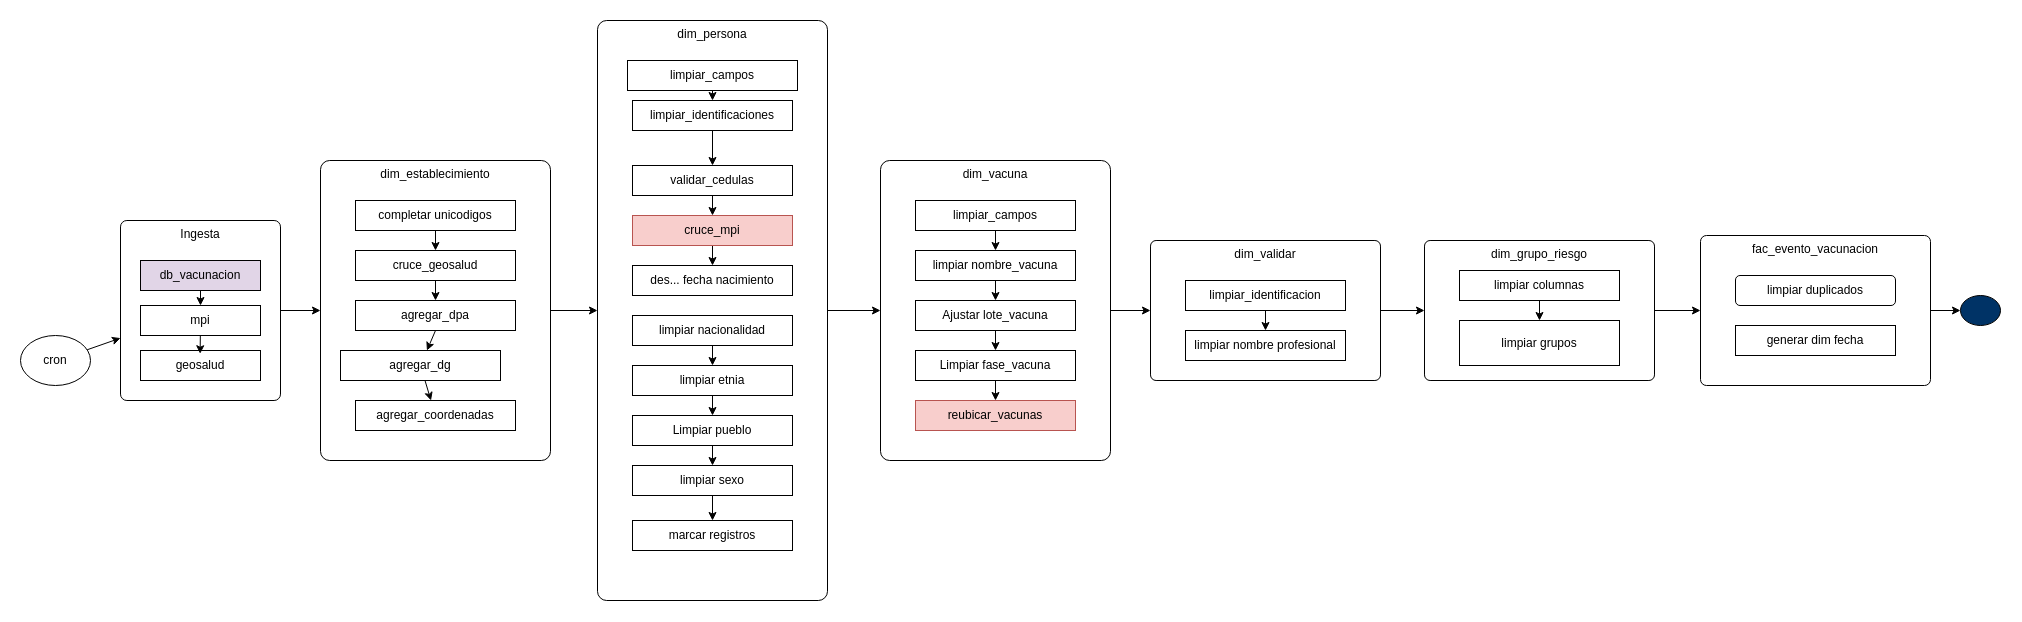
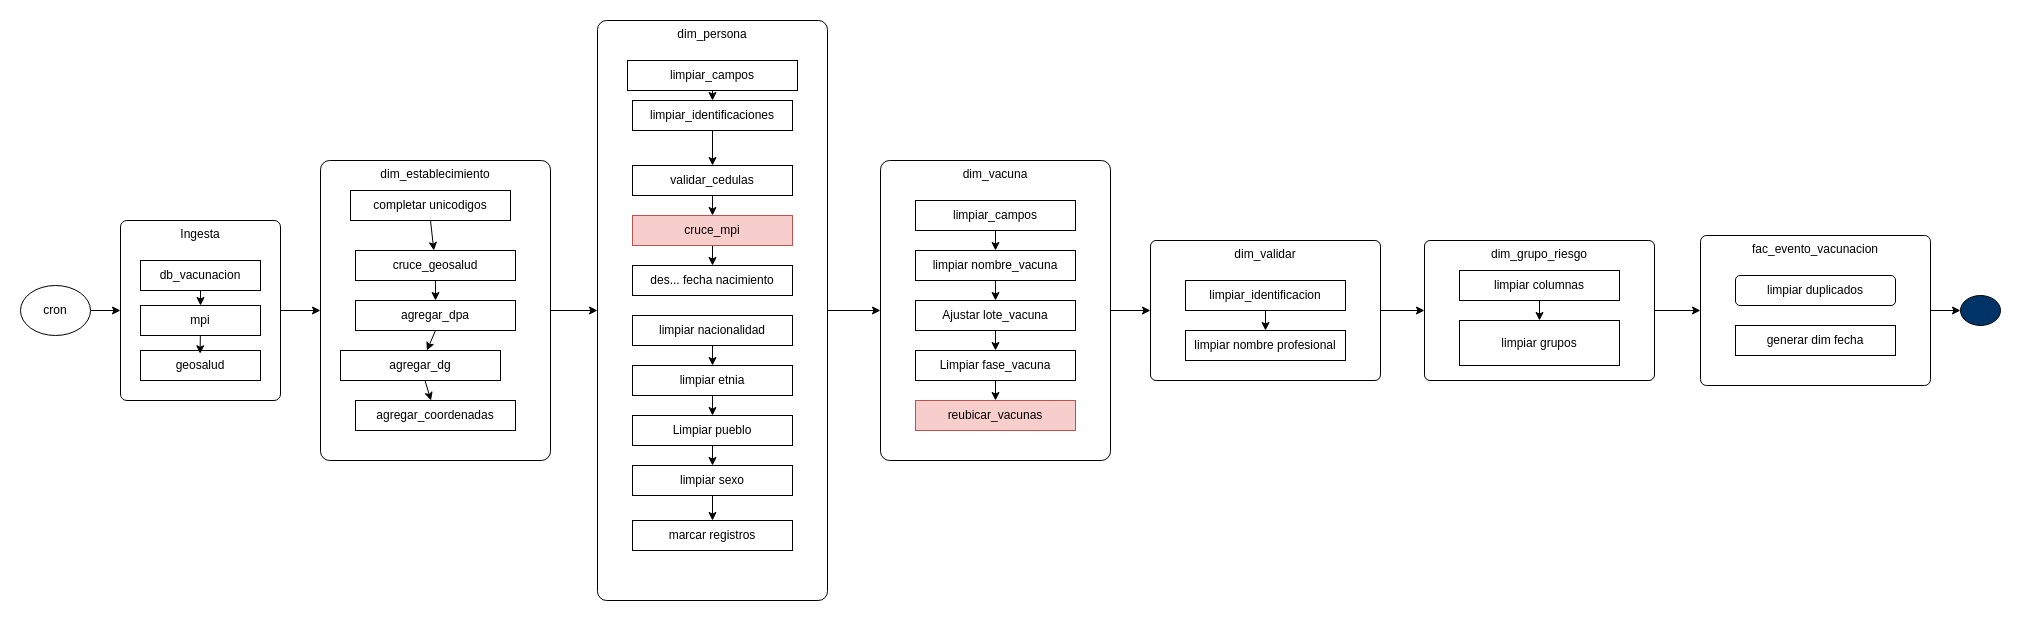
node "completar unicodigos": moved (436, 216) -> (431, 206)
node "db_vacunacion": fillcolor #e1d5e7 -> #ffffff
node "cron": moved (56, 361) -> (56, 311)
